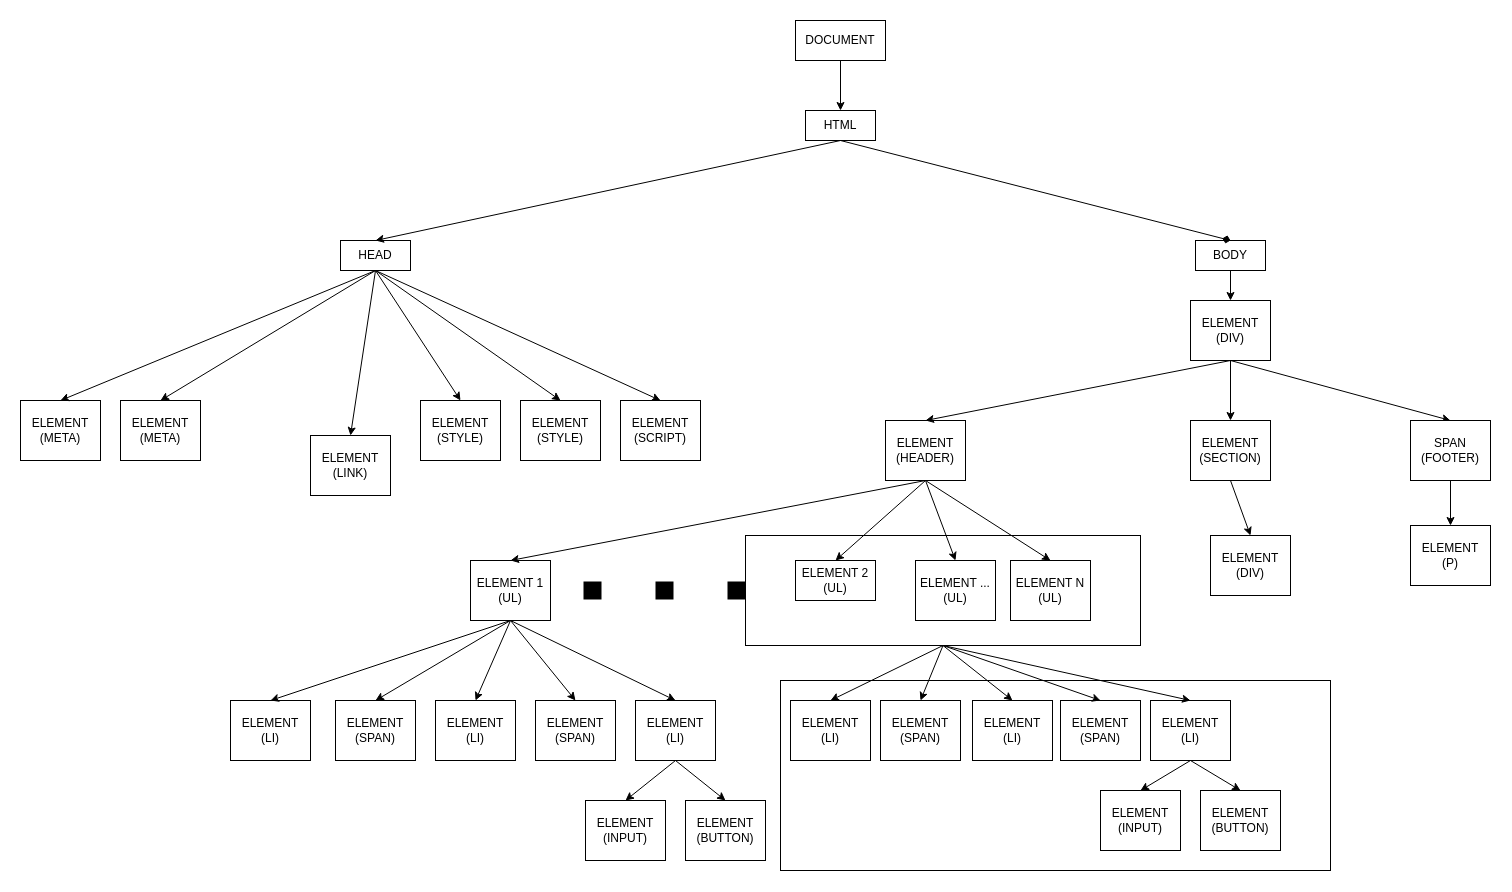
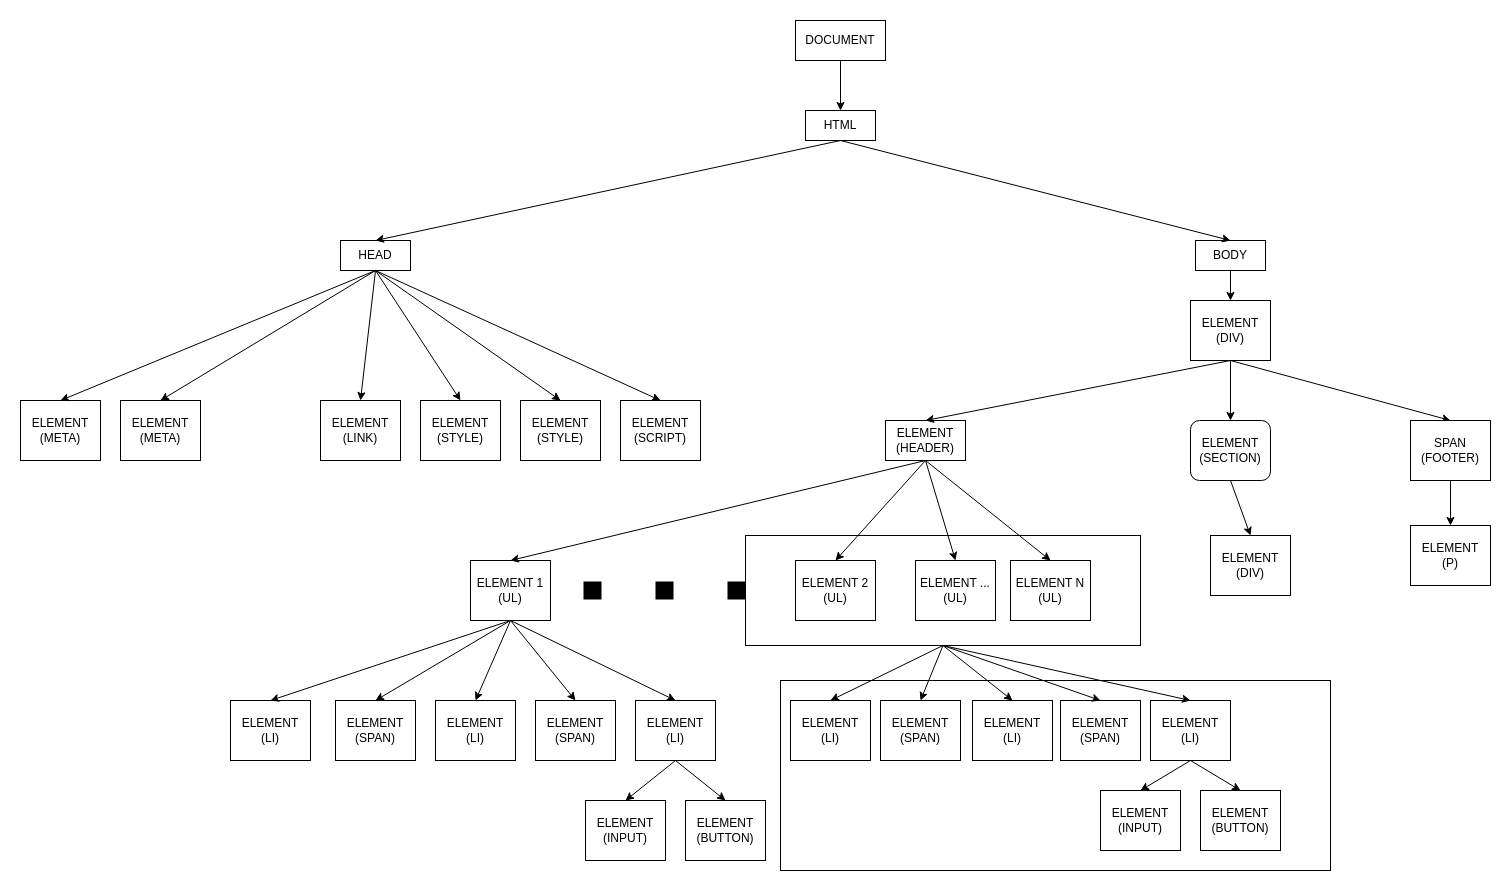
edge "HTML" -> "BODY": arrowhead diamond -> classic
node "ELEMENT (HEADER)": size 80x60 -> 80x40
node "ELEMENT (SECTION)": shape rectangle -> rounded rectangle
node "ELEMENT (LINK)": moved (351, 466) -> (361, 431)
node "ELEMENT 2 (UL)": size 80x40 -> 80x60
